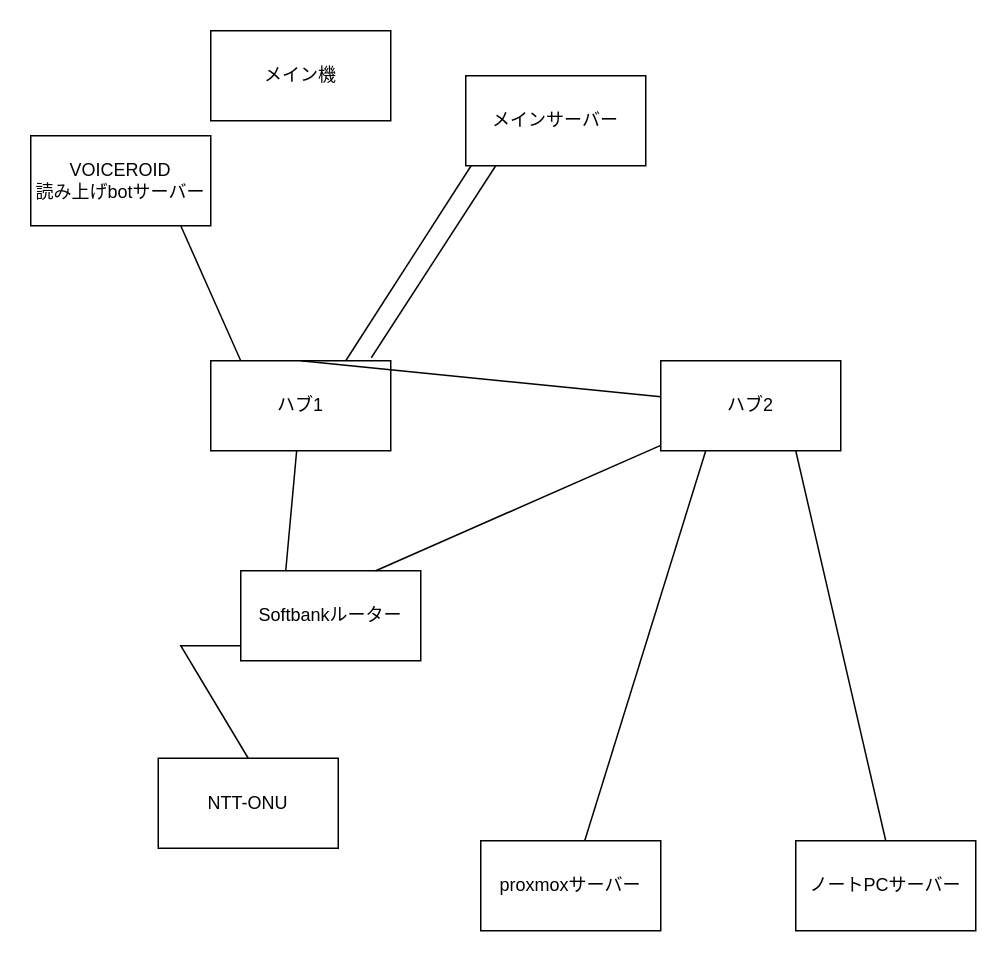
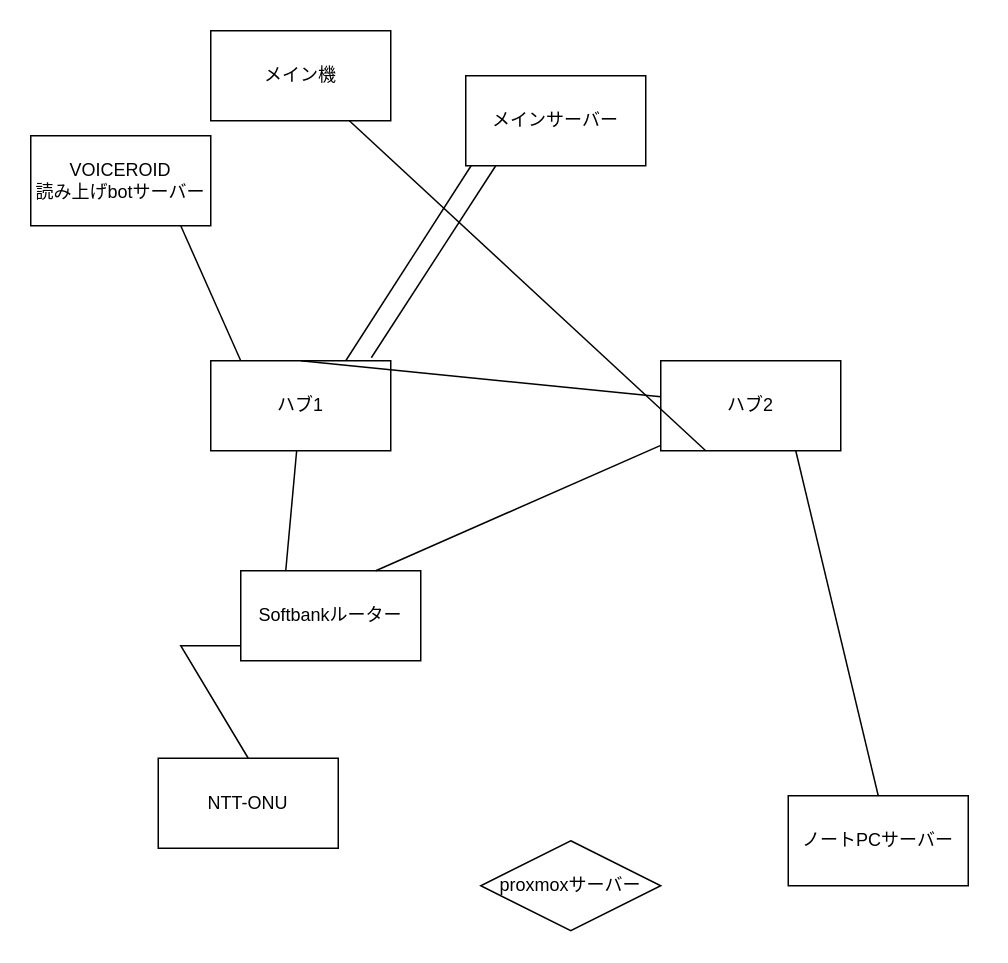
edge "ハブ2" -- "proxmoxサーバー": now "ハブ2" -- "メイン機"
node "proxmoxサーバー": shape rectangle -> diamond
node "ノートPCサーバー": moved (886, 886) -> (878, 841)
